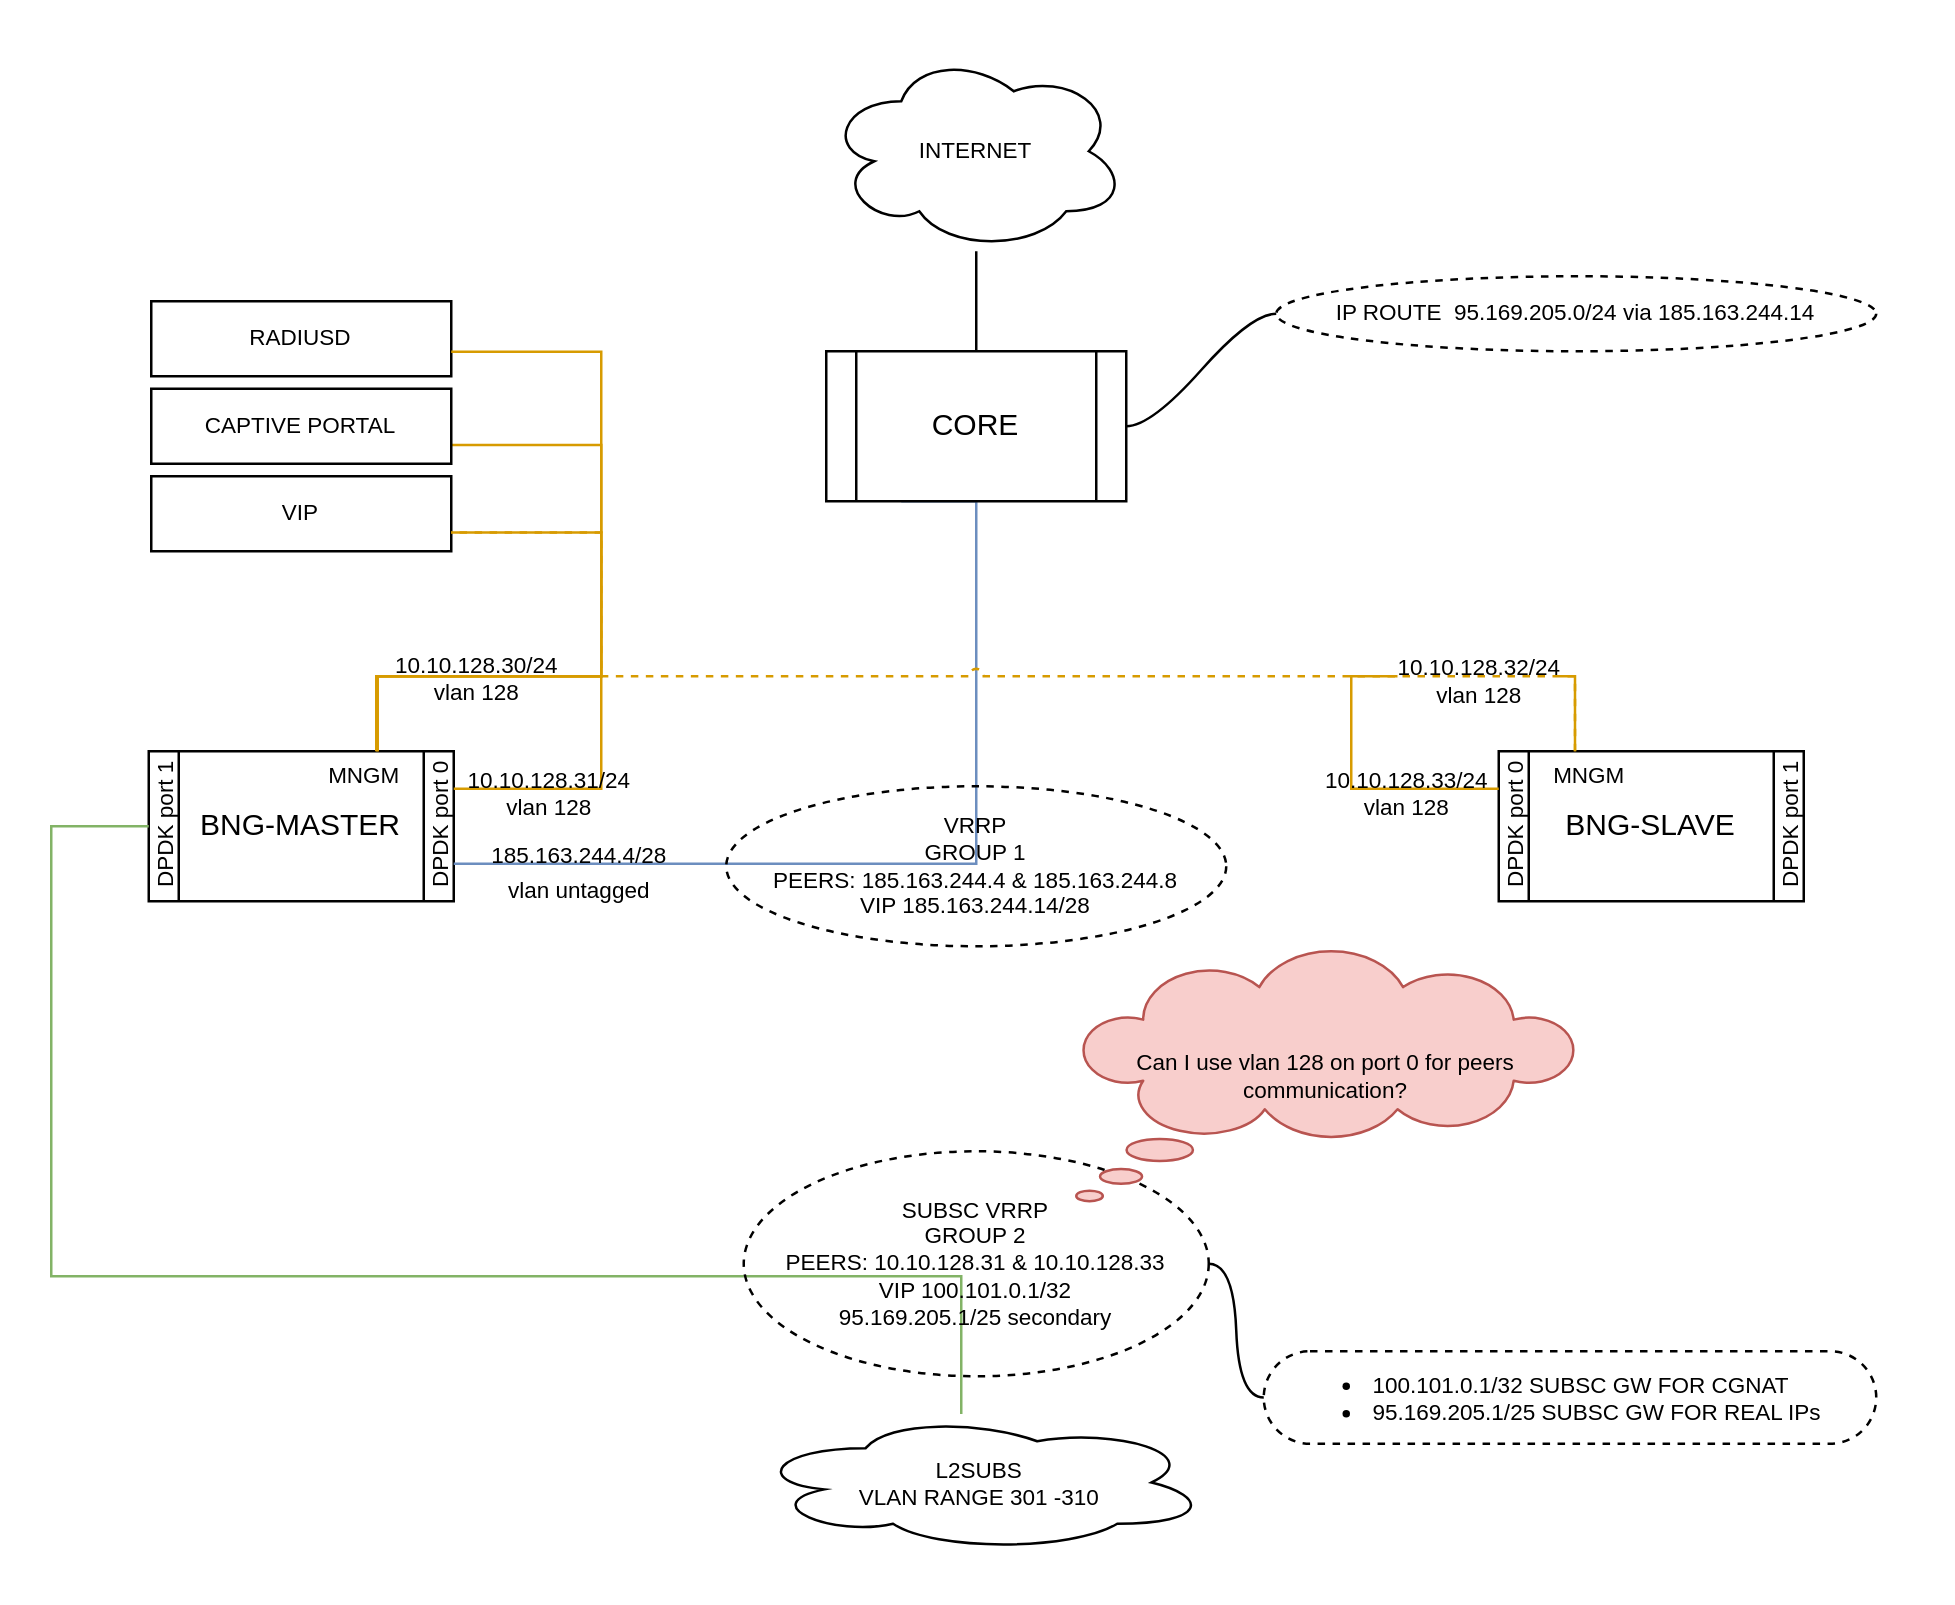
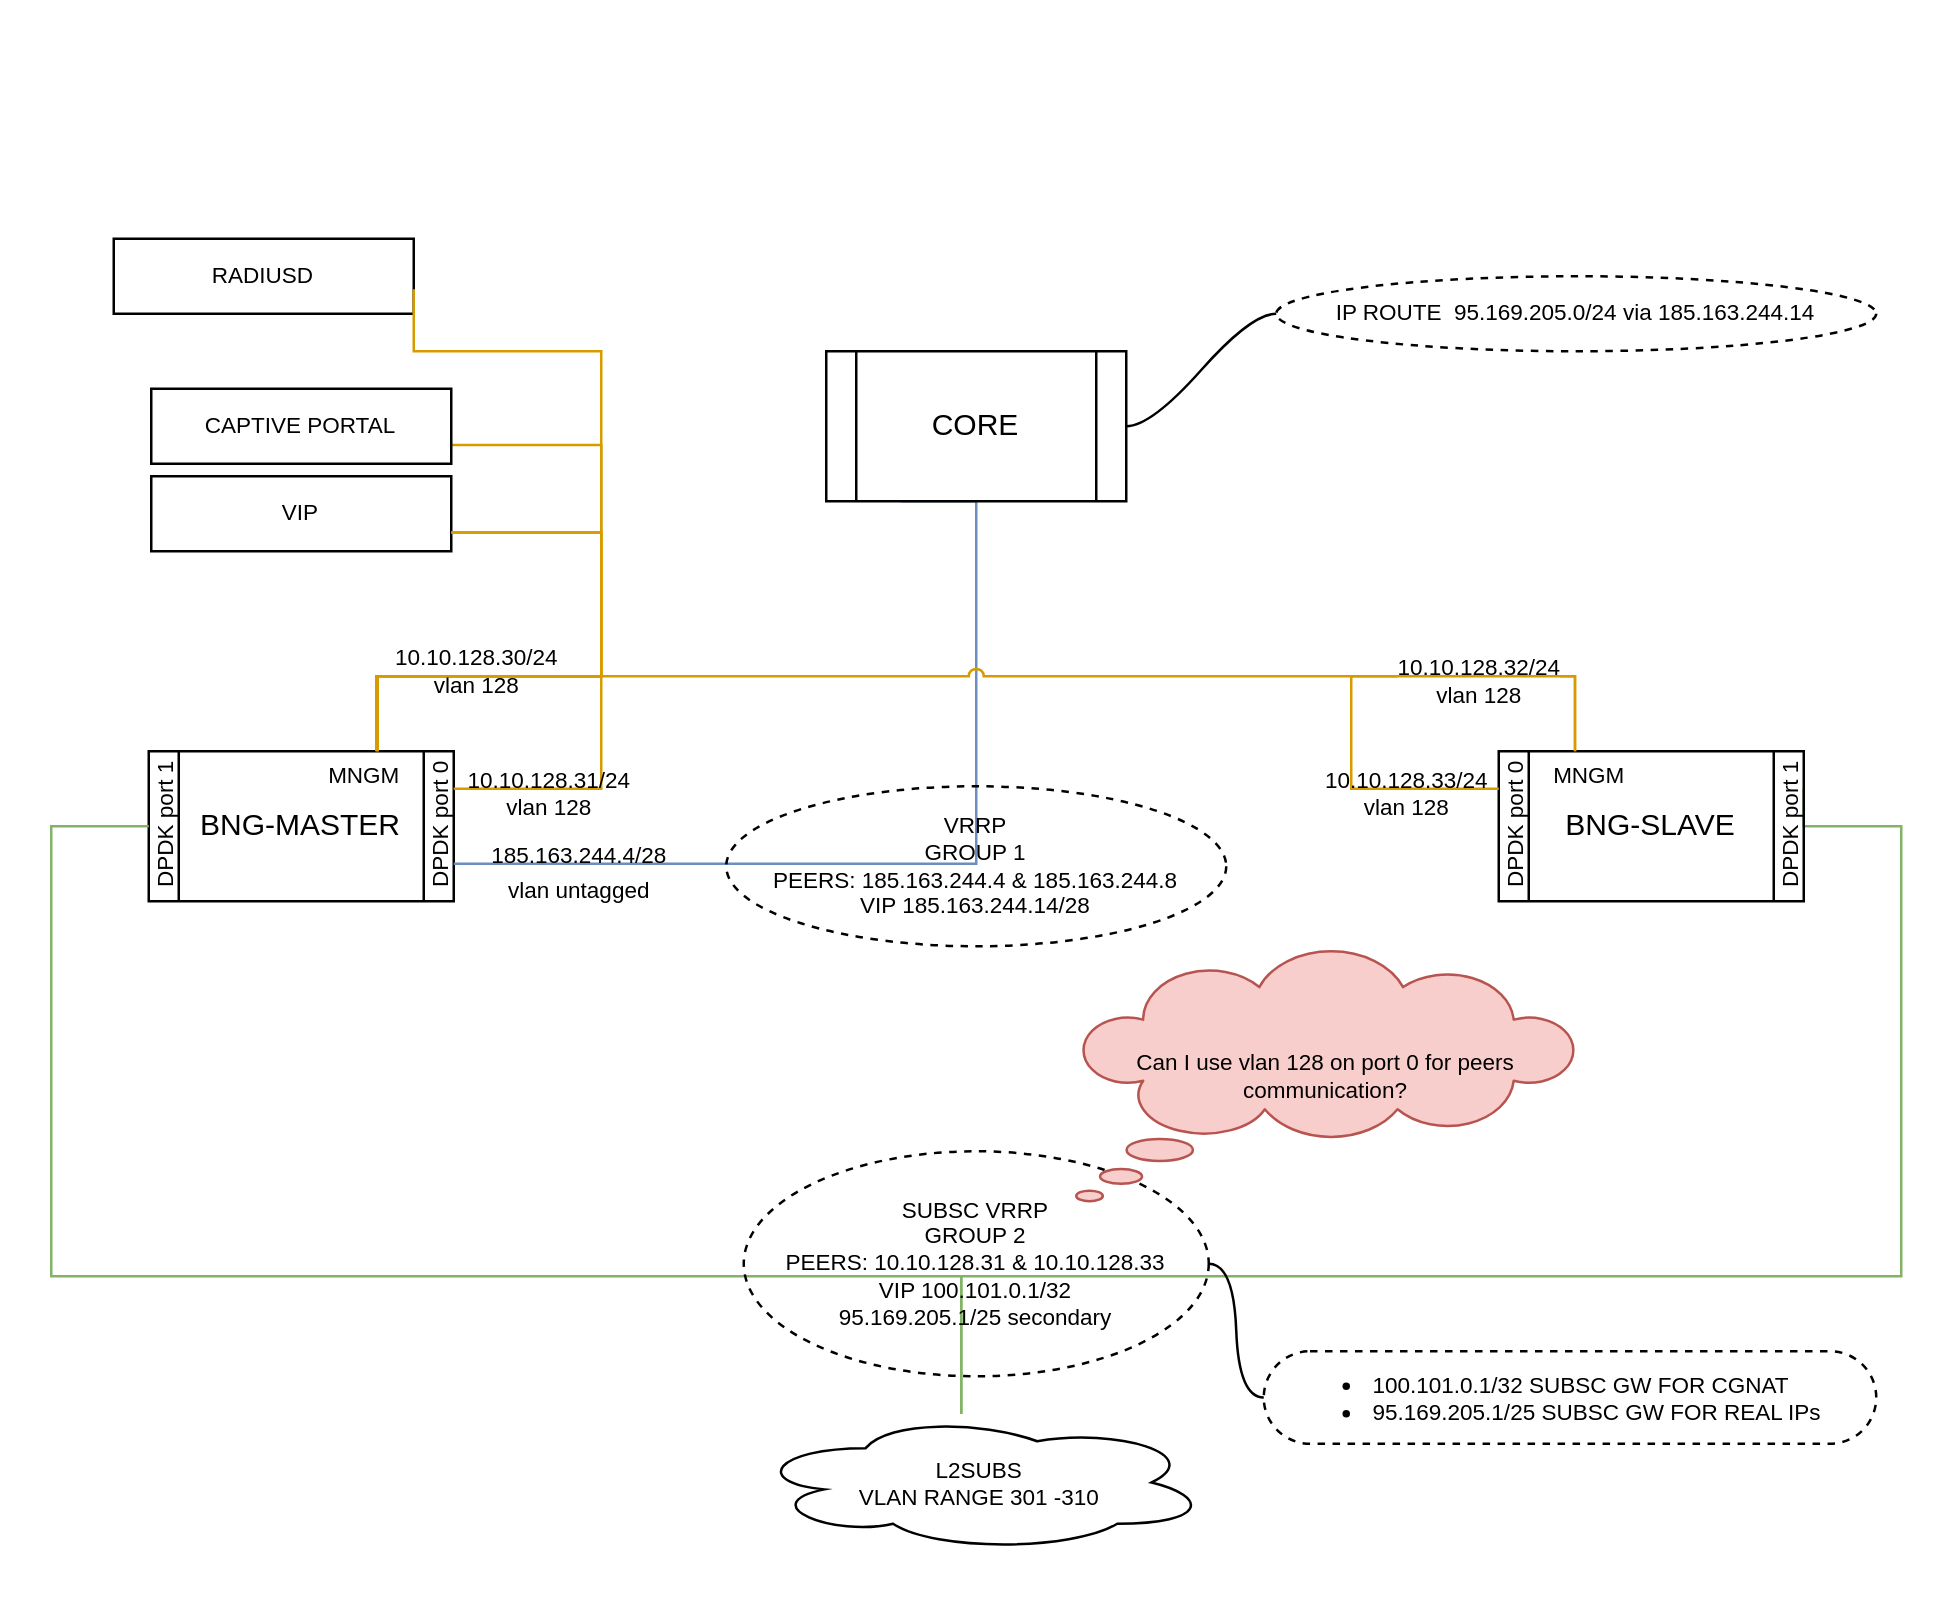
node "INTERNET": removed
edge "INTERNET" -- "CORE": removed
node "RADIUSD": moved (301, 339) -> (264, 276)
edge "VIP" -- "BNG-SLAVE": style dashed -> solid
edge "BNG-SLAVE" -- "L2SUBS VLAN RANGE 301 -310": added
